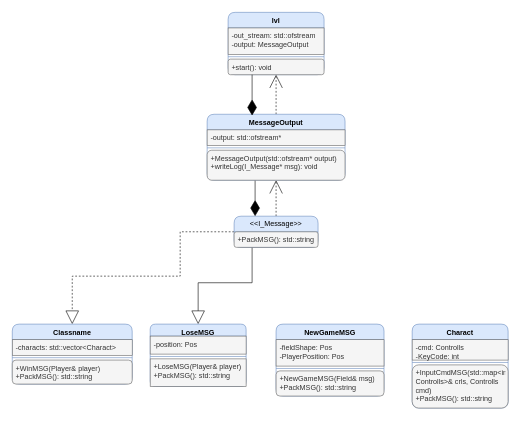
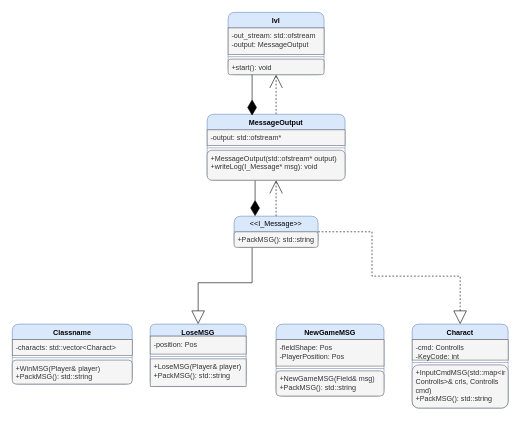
edge "<<I_Message>>" -> "Classname": removed
edge "<<I_Message>>" -> "Charact": added
